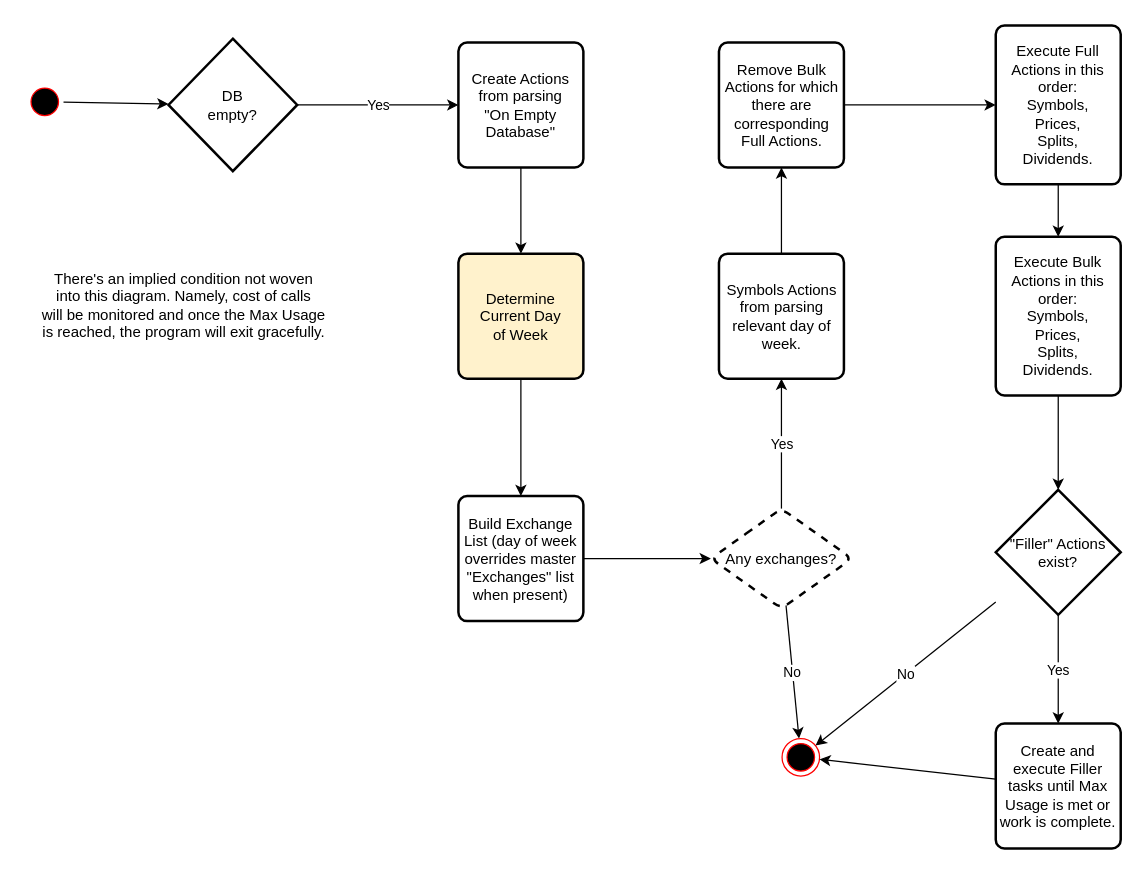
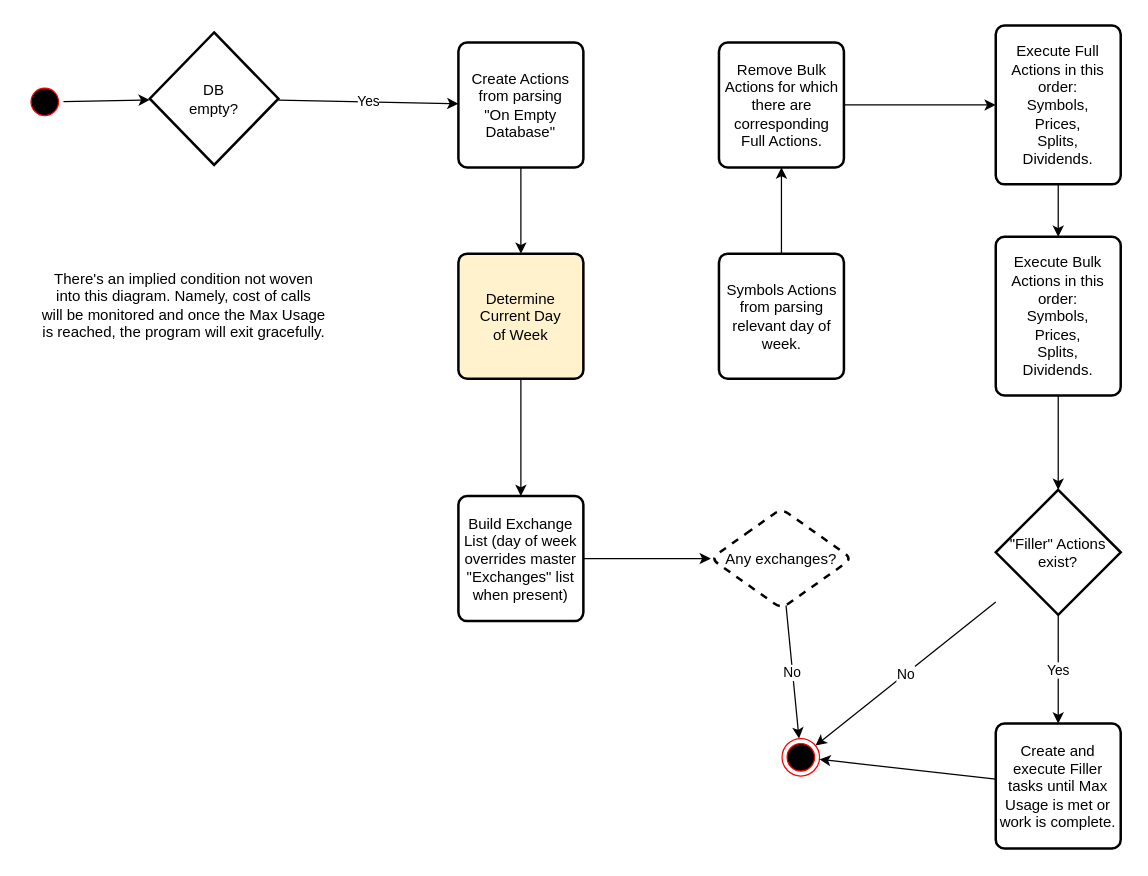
node "DB empty?": moved (233, 105) -> (214, 99)
edge "Any exchanges?" -> "Symbols Actions from parsing relevant day of week.": removed, label "Yes"
